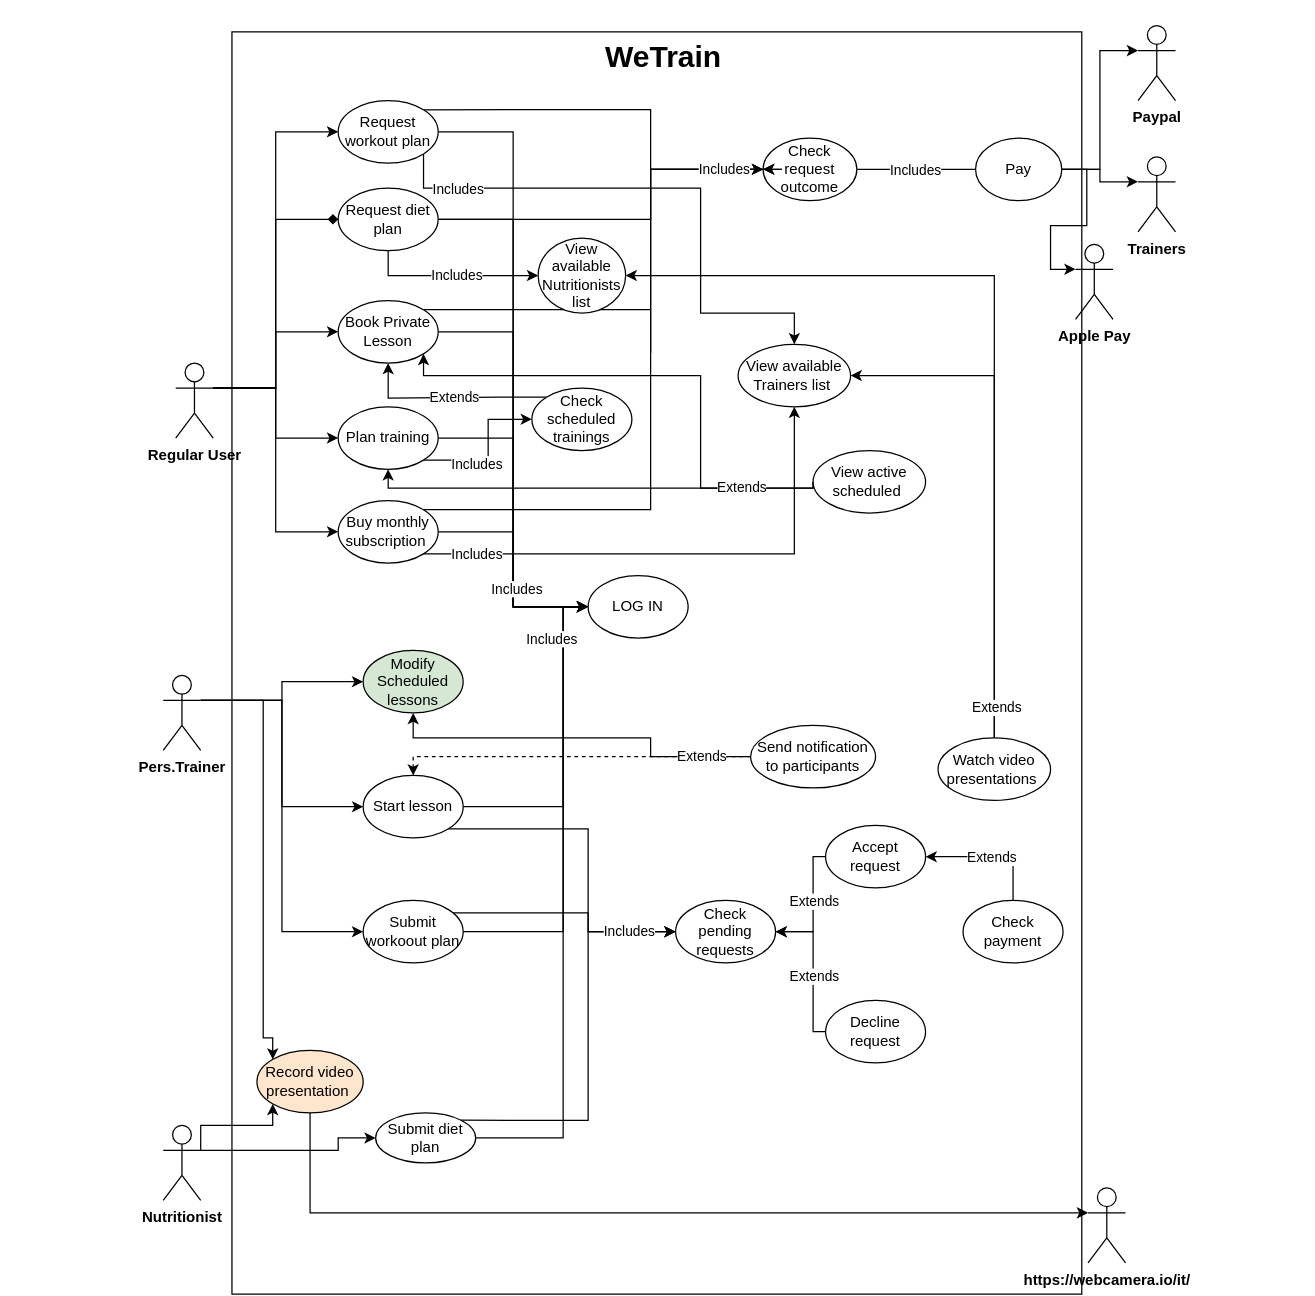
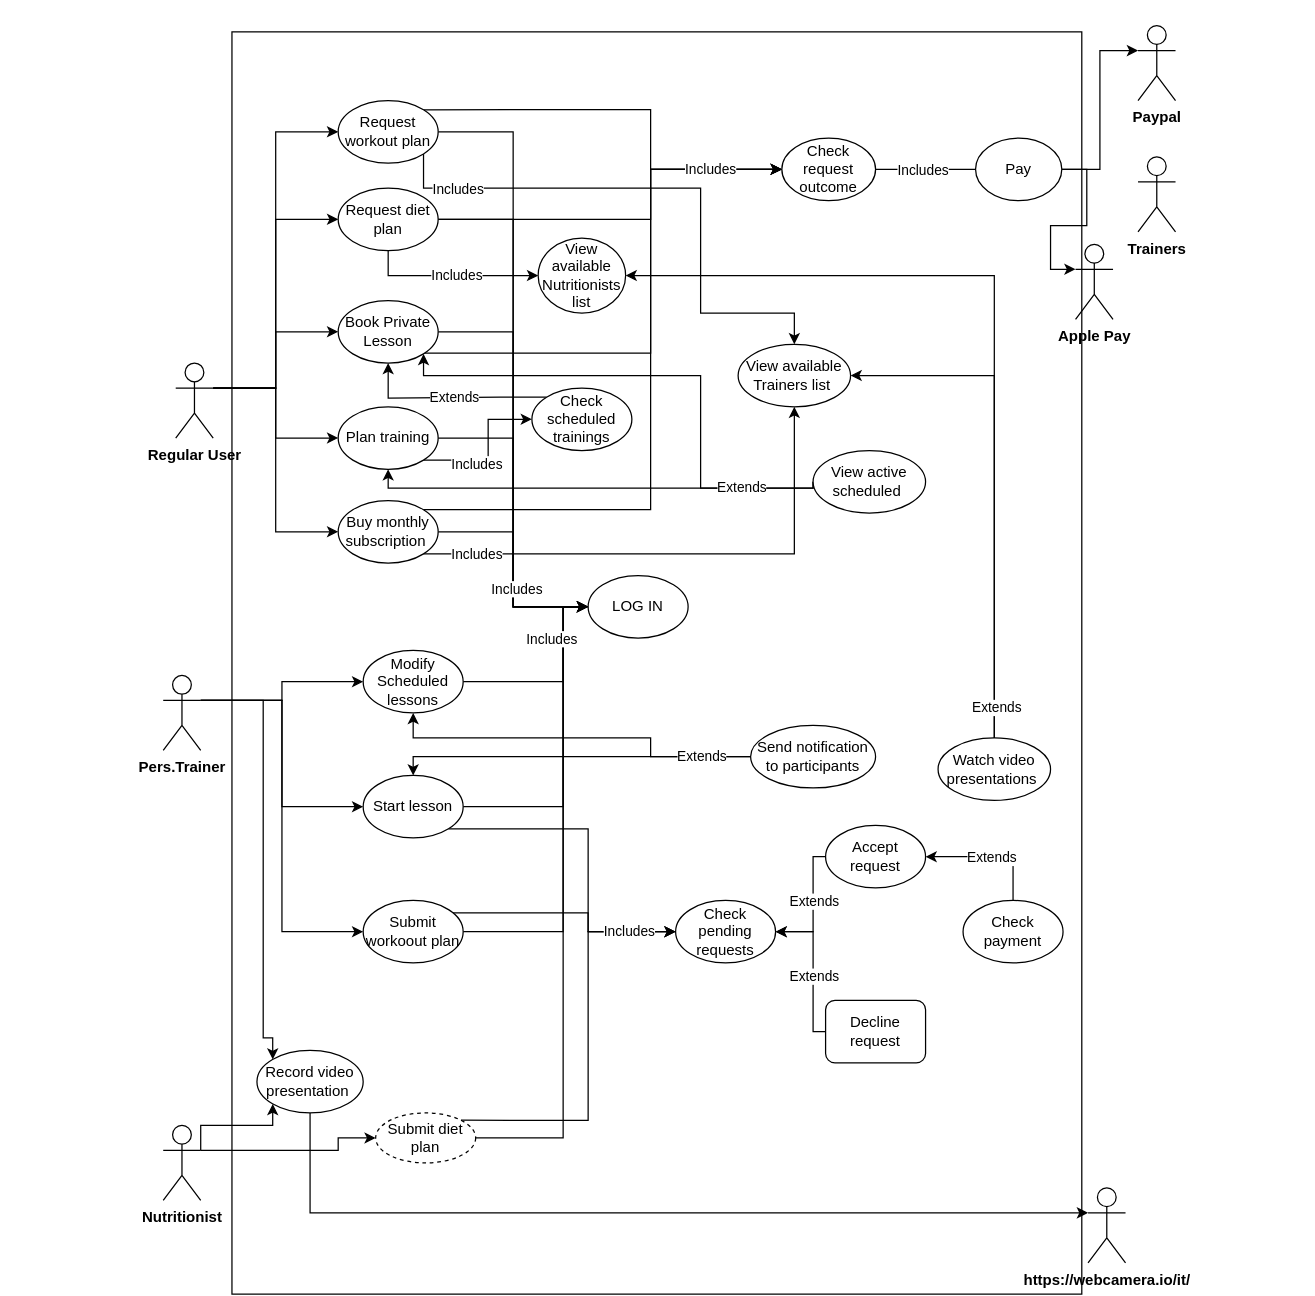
node "WeTrain": removed
node "Check request outcome": moved (810, 169) -> (829, 169)
edge "Pay" -> "Trainers": removed
edge "Regular User" -> "Request diet plan": arrowhead diamond -> classic
node "Modify Scheduled lessons": fillcolor #d5e8d4 -> #ffffff
edge "Modify Scheduled lessons" -> "LOG IN": added
edge "Send notification to participants" -> "Start lesson": style dashed -> solid
node "Decline request": shape ellipse -> rounded rectangle
node "Record video presentation": fillcolor #ffe6cc -> #ffffff
node "Submit diet plan": style solid -> dashed
edge "Submit diet plan" -> "LOG IN": arrowhead classic -> none
